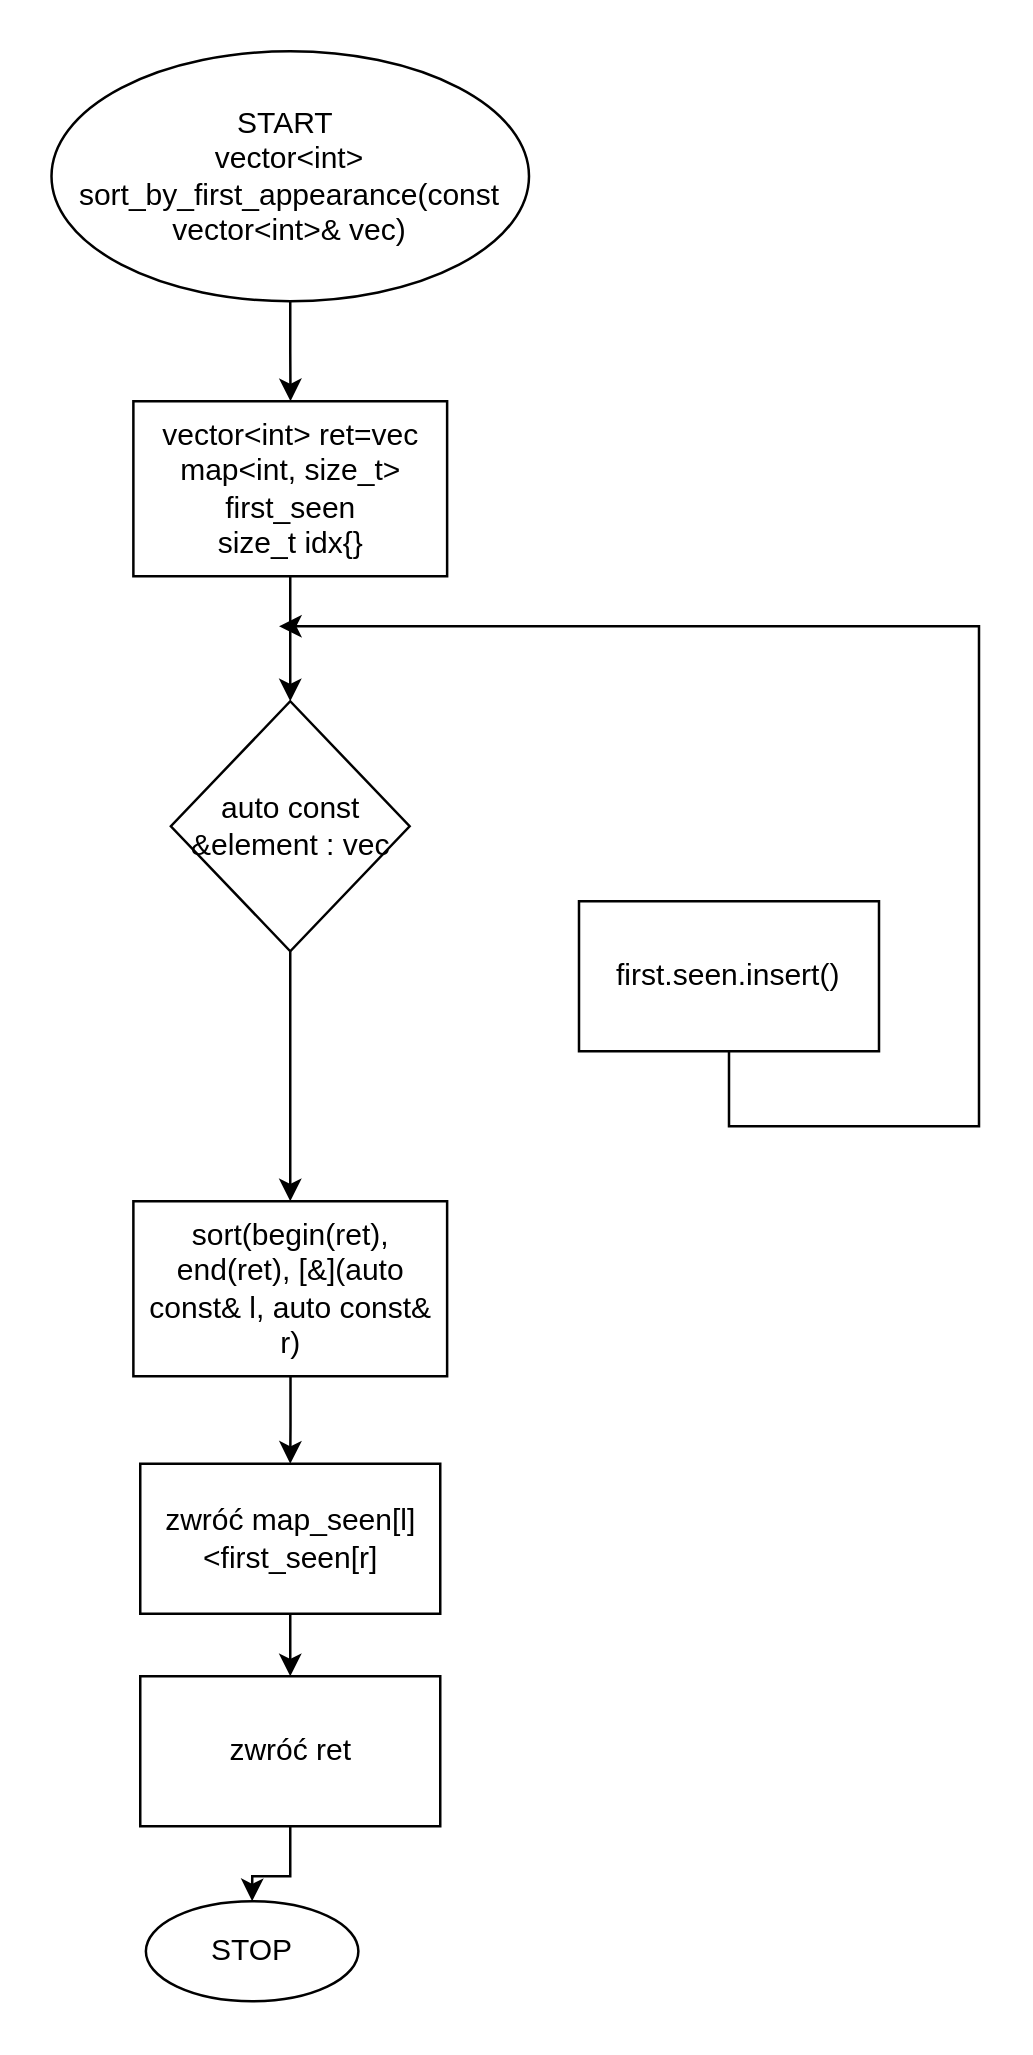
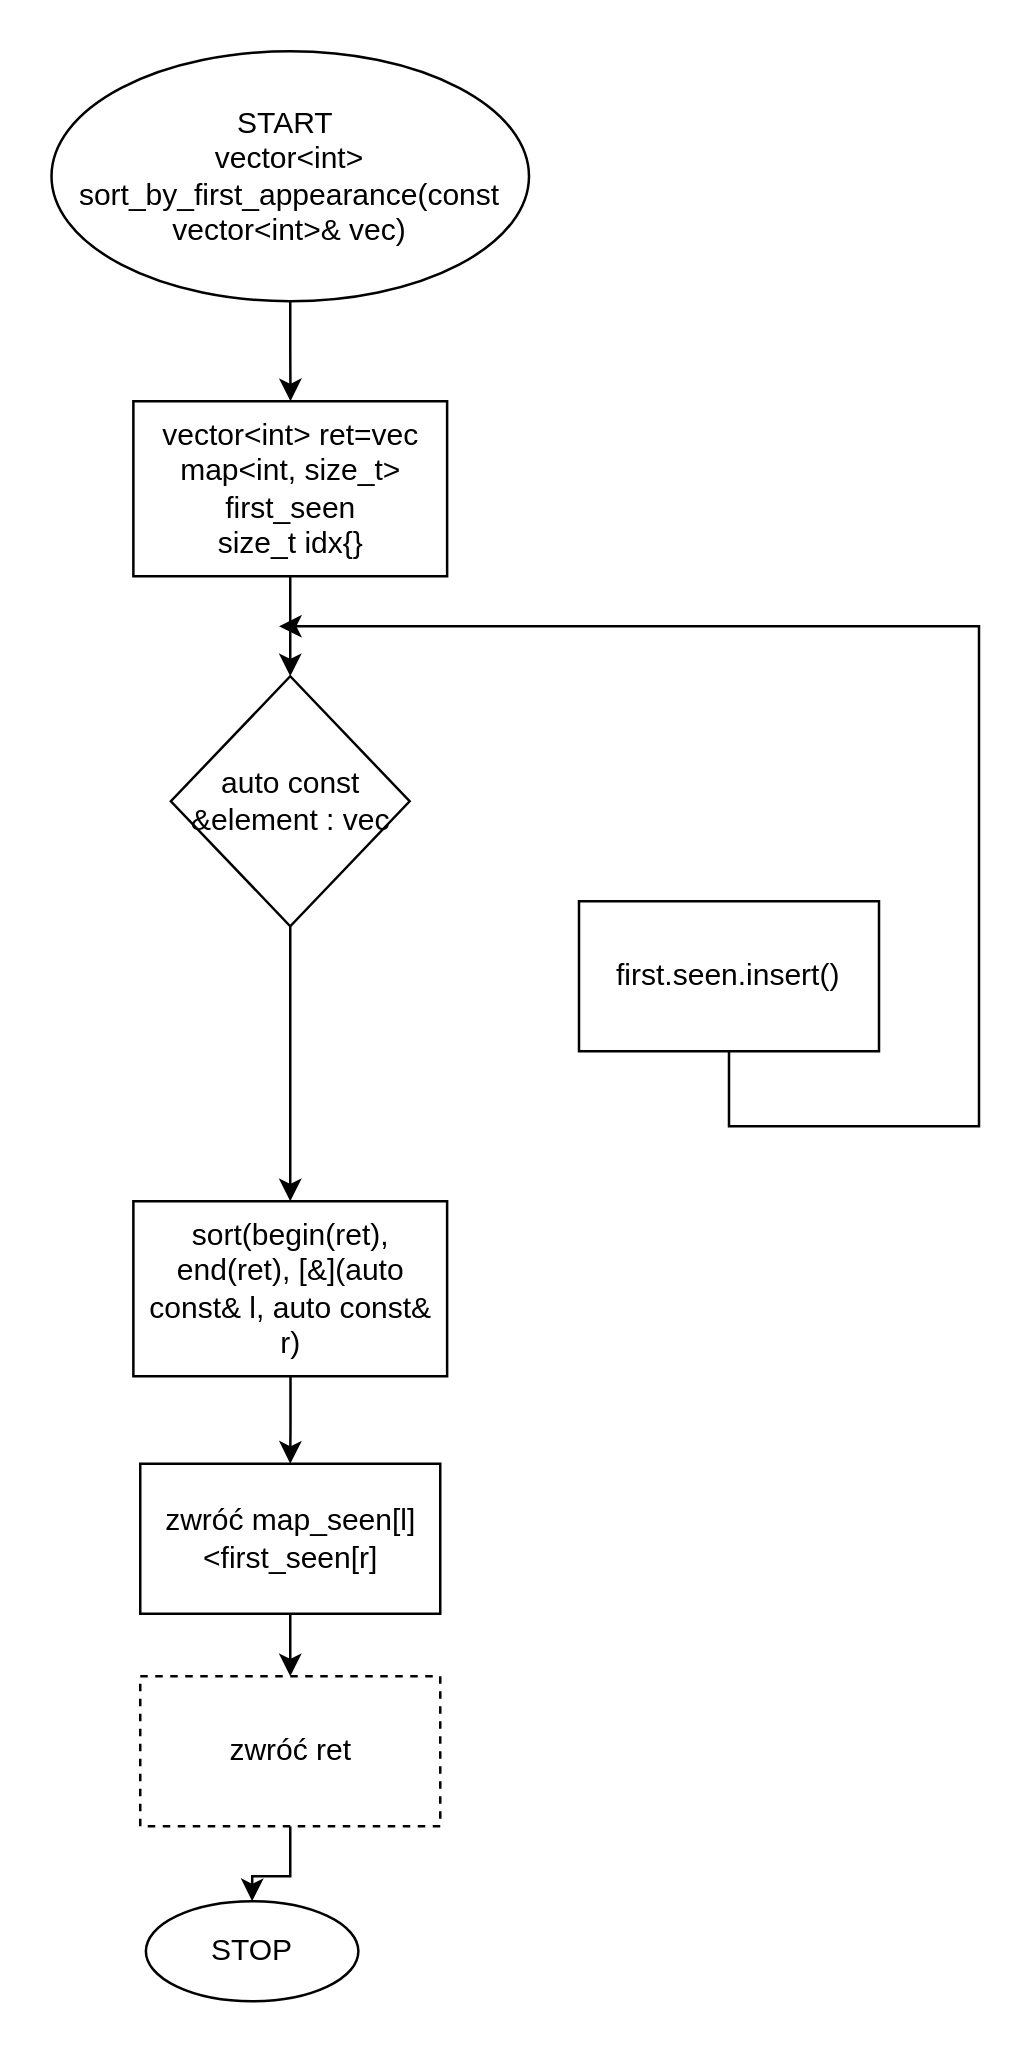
node "auto const &element : vec": moved (290, 826) -> (290, 801)
node "zwróć ret": style solid -> dashed
